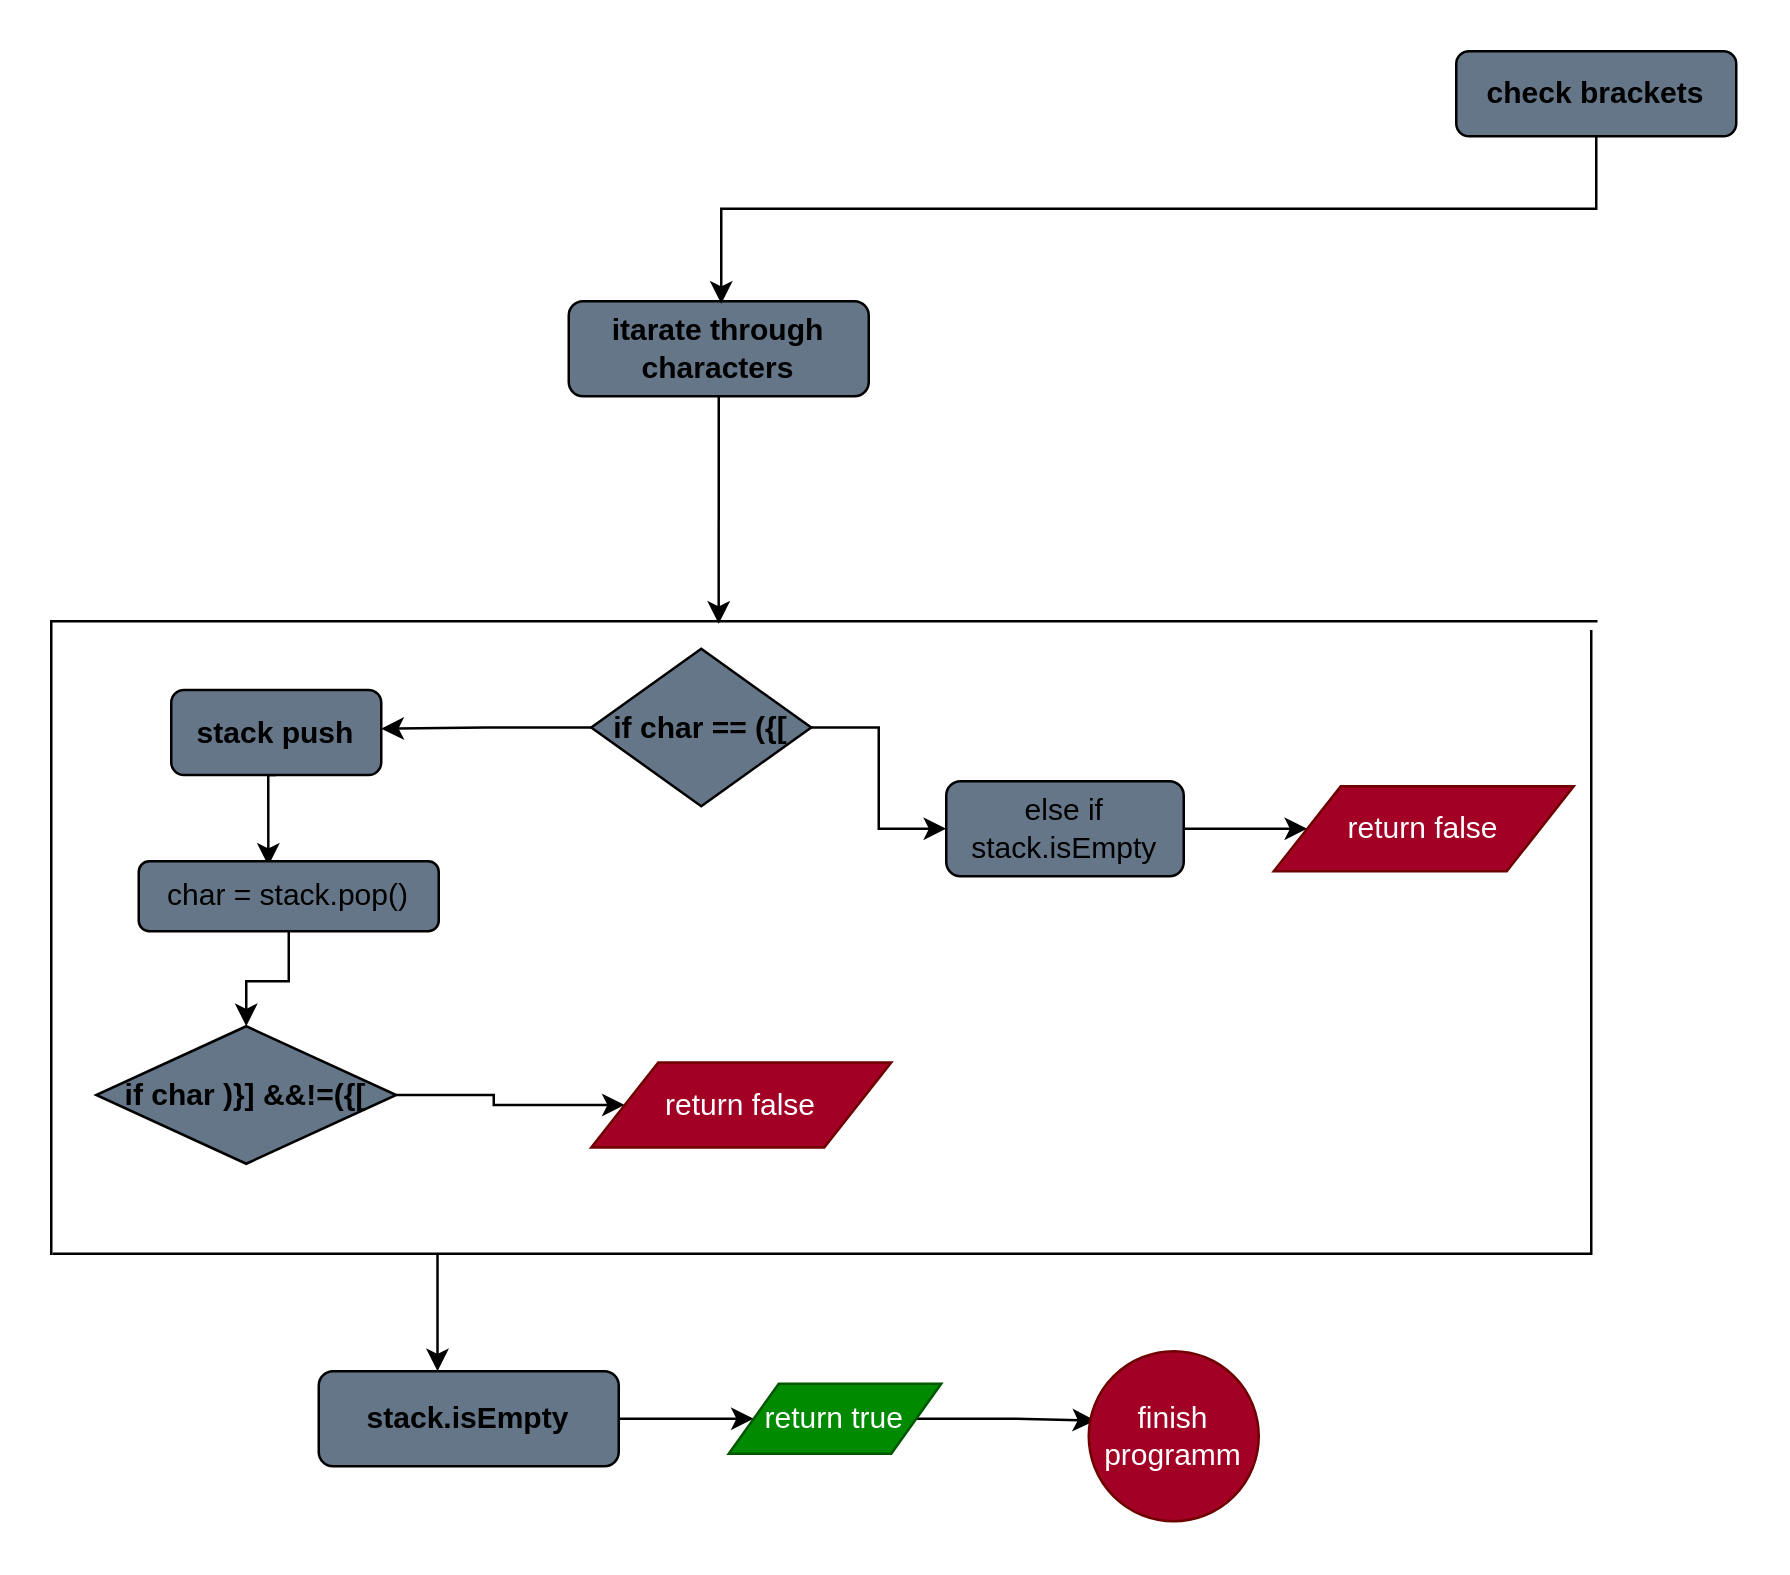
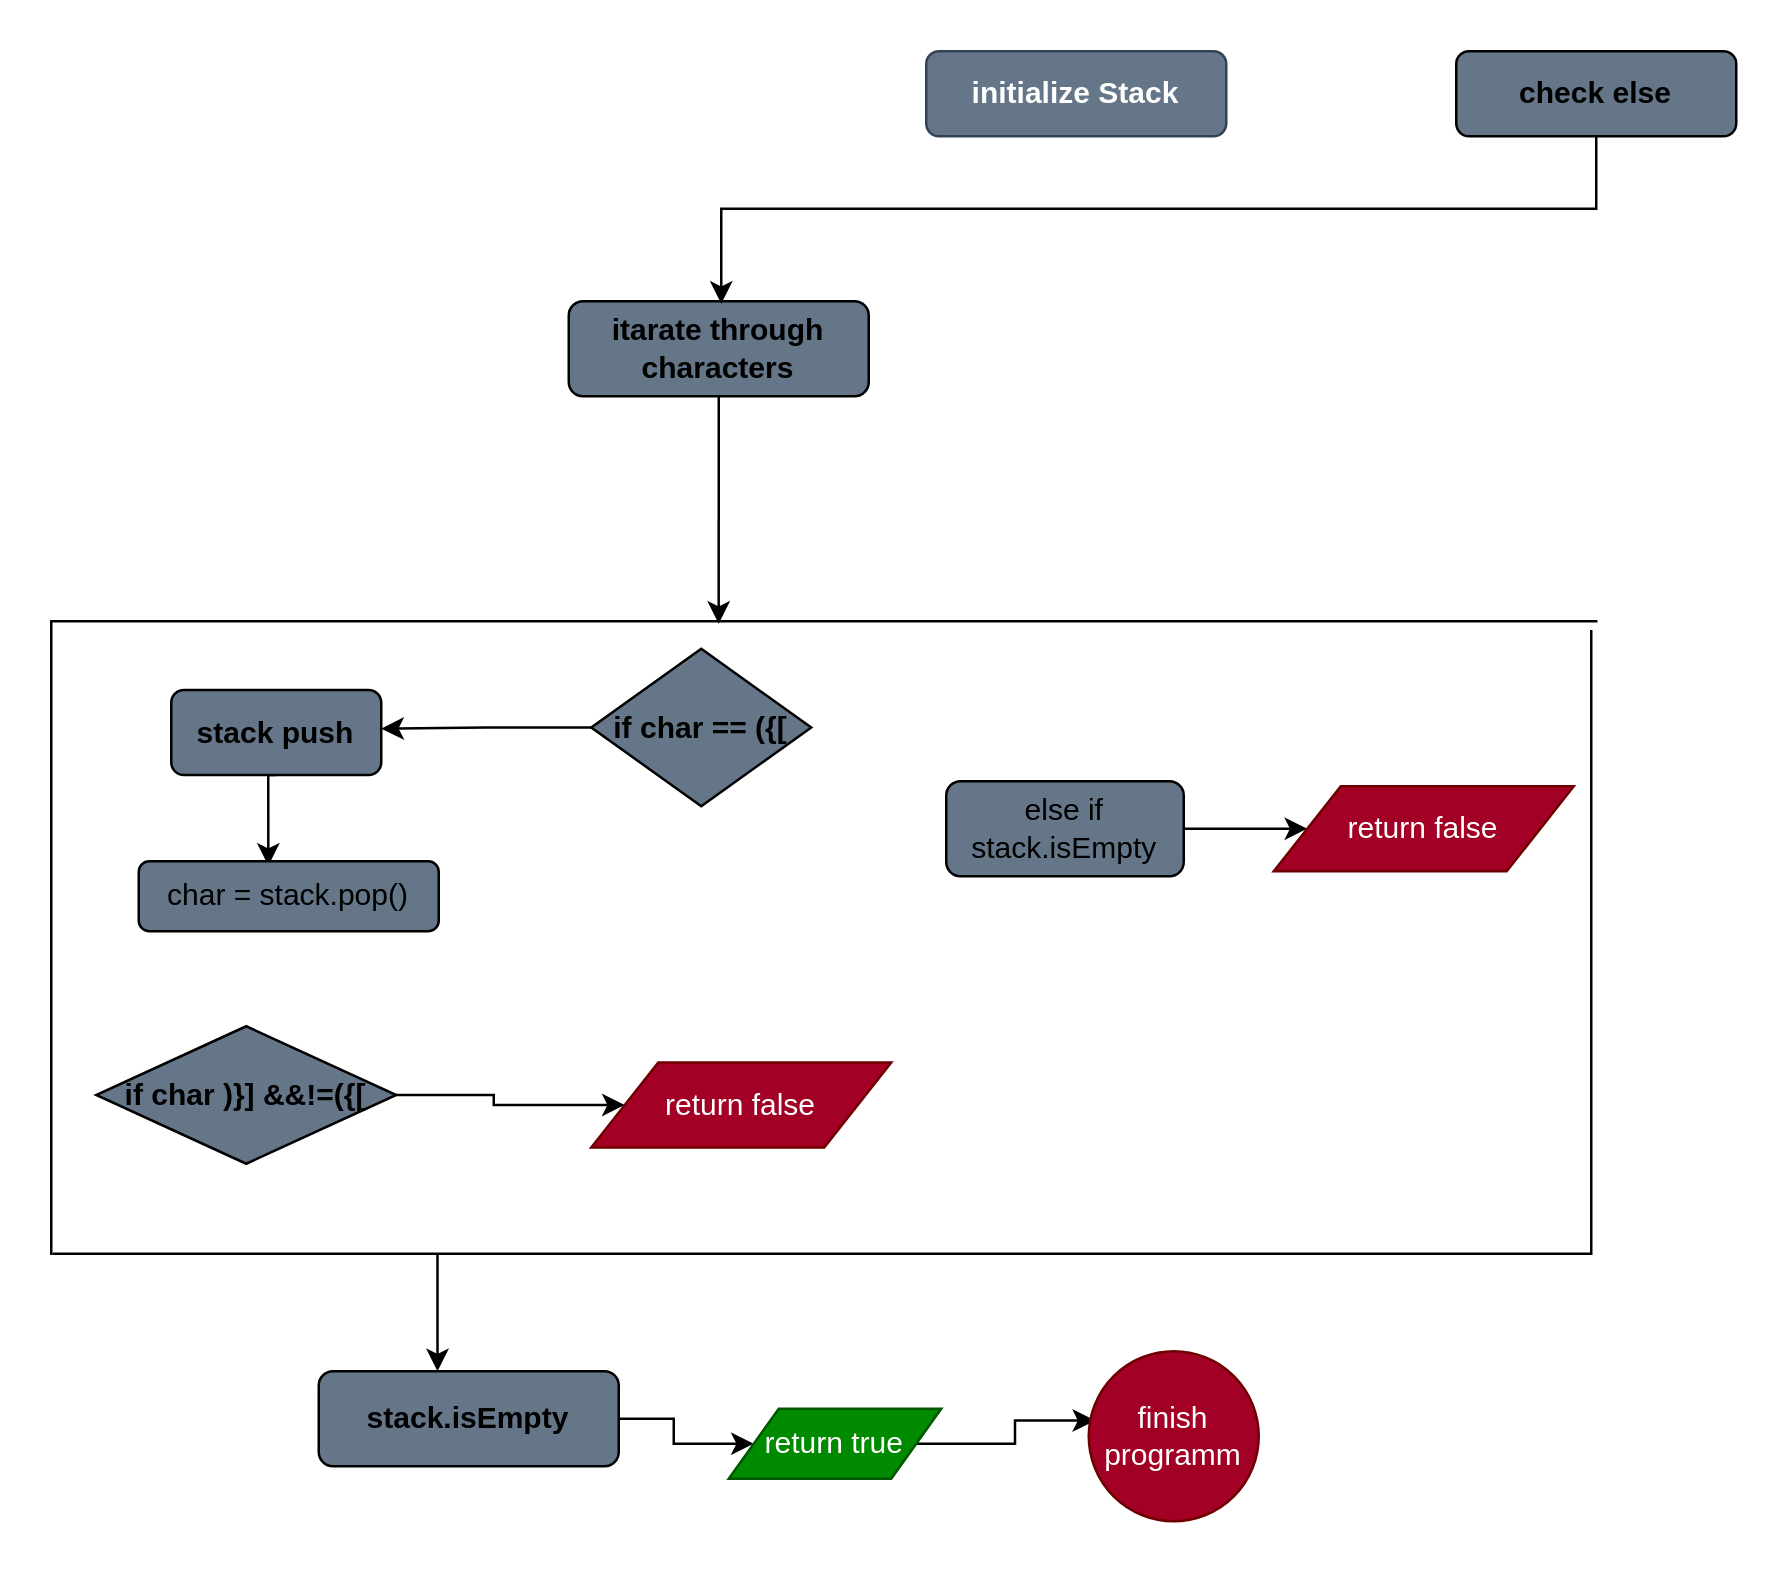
node "initialize Stack": added
node "check brackets": label "check brackets" -> "check else"
edge "if char == ({[" -> "else if stack.isEmpty": removed
edge "char = stack.pop()" -> "if char )}] &&!=({[": removed
node "return true": moved (835, 1419) -> (835, 1444)
